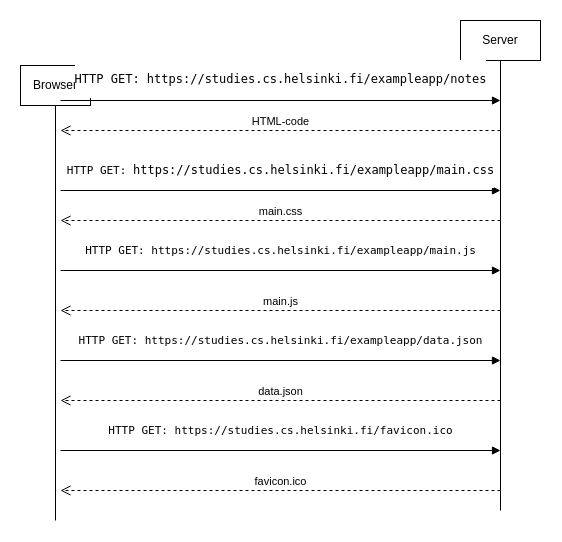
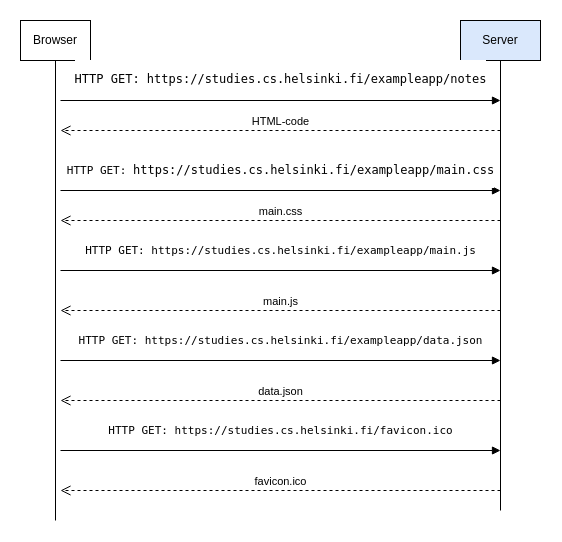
node "Server": fillcolor #ffffff -> #dae8fc
node "Browser": moved (56, 86) -> (56, 41)
